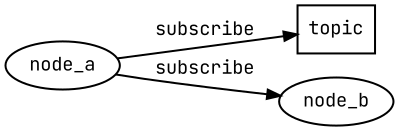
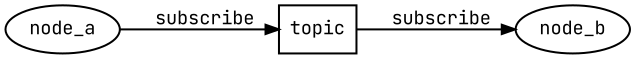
edge "node_a" -> "node_b": now "topic" -> "node_b"
